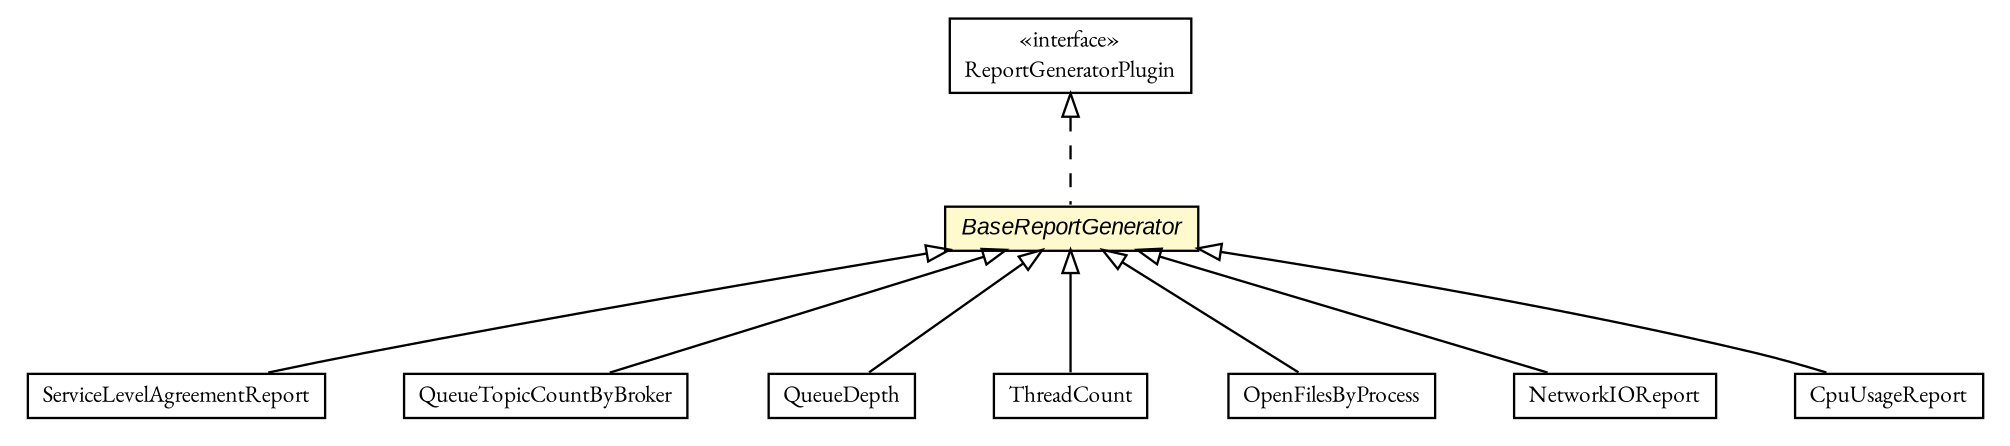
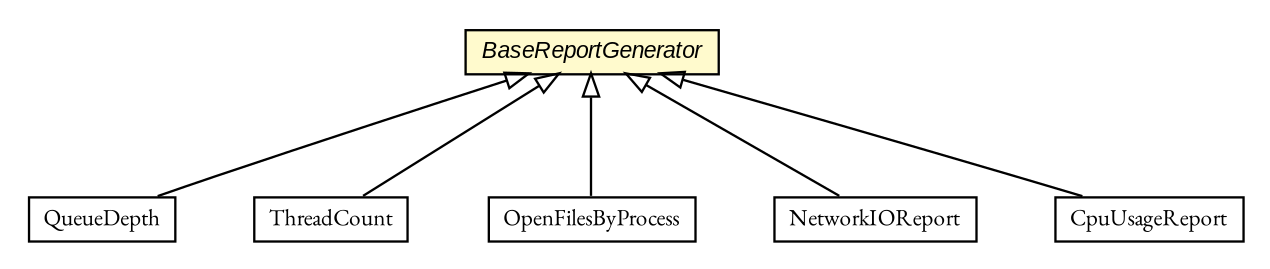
node "ReportGeneratorPlugin": removed
node "ServiceLevelAgreementReport": removed
node "QueueTopicCountByBroker": removed
